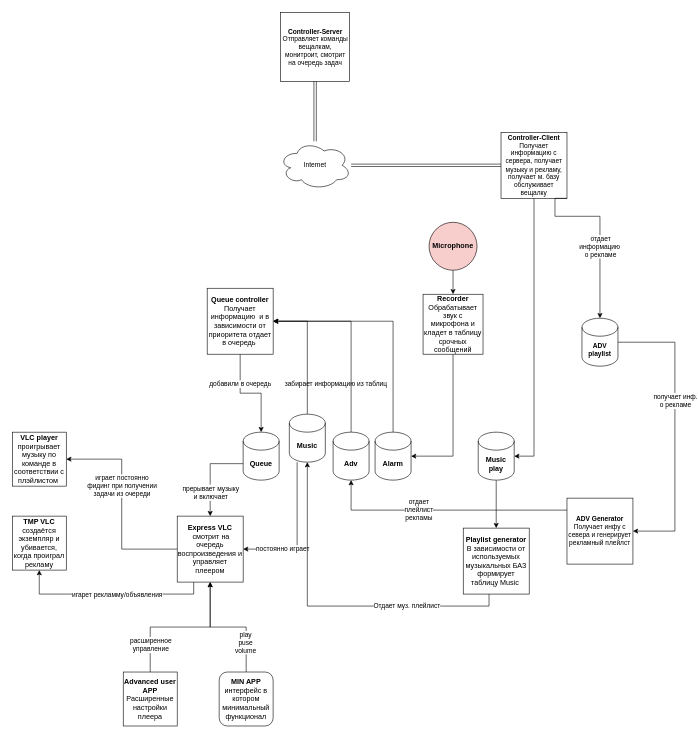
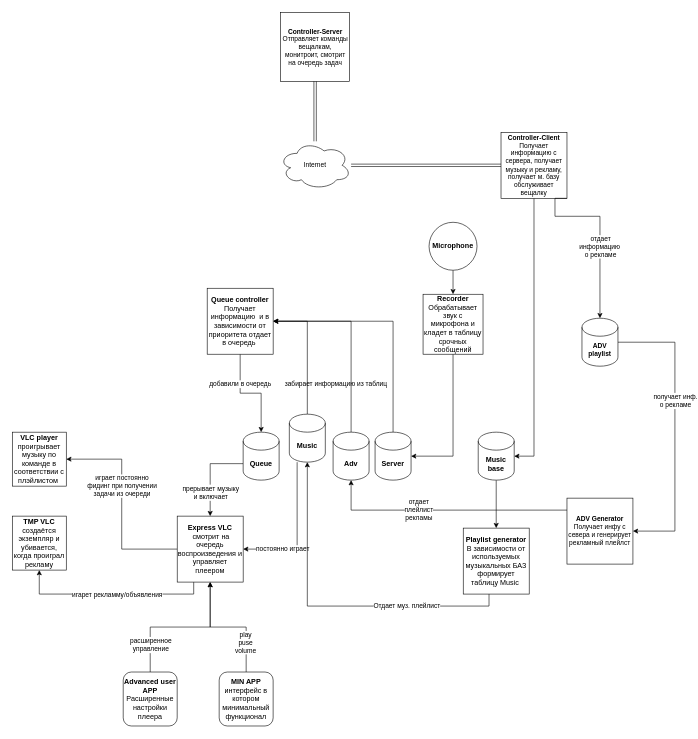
node "Microphone": fillcolor #f8cecc -> #ffffff
node "Alarm": label "Alarm" -> "Server"
node "Music play": label "Music play" -> "Music base"
node "Advanced user APP Расширенные настройки плеера": shape rectangle -> rounded rectangle
